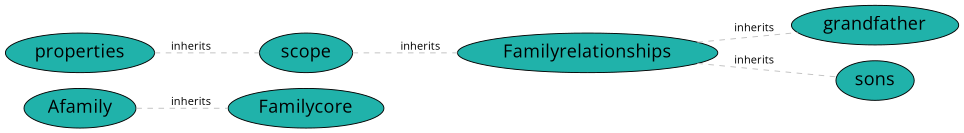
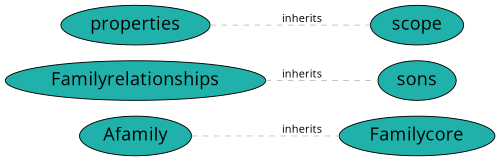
node "grandfather": removed
edge "scope" -- "Familyrelationships": removed, label "inherits"
